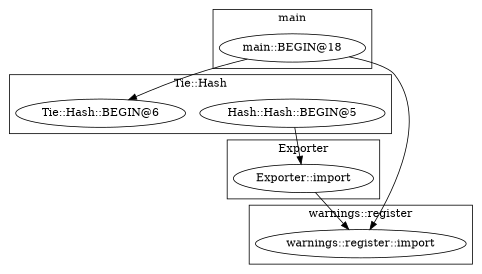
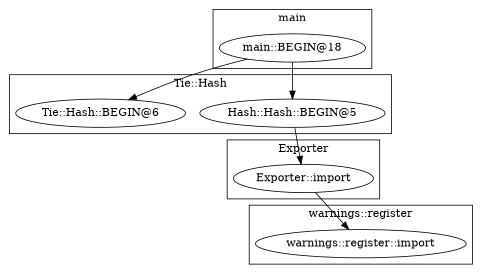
edge "main::BEGIN@18" -> "warnings::register::import": now "main::BEGIN@18" -> "Hash::Hash::BEGIN@5"
